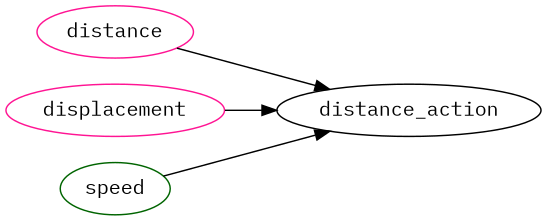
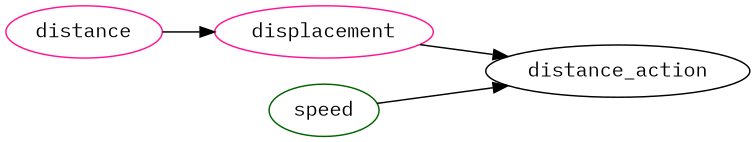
edge "distance" -> "distance_action": now "distance" -> "displacement"
